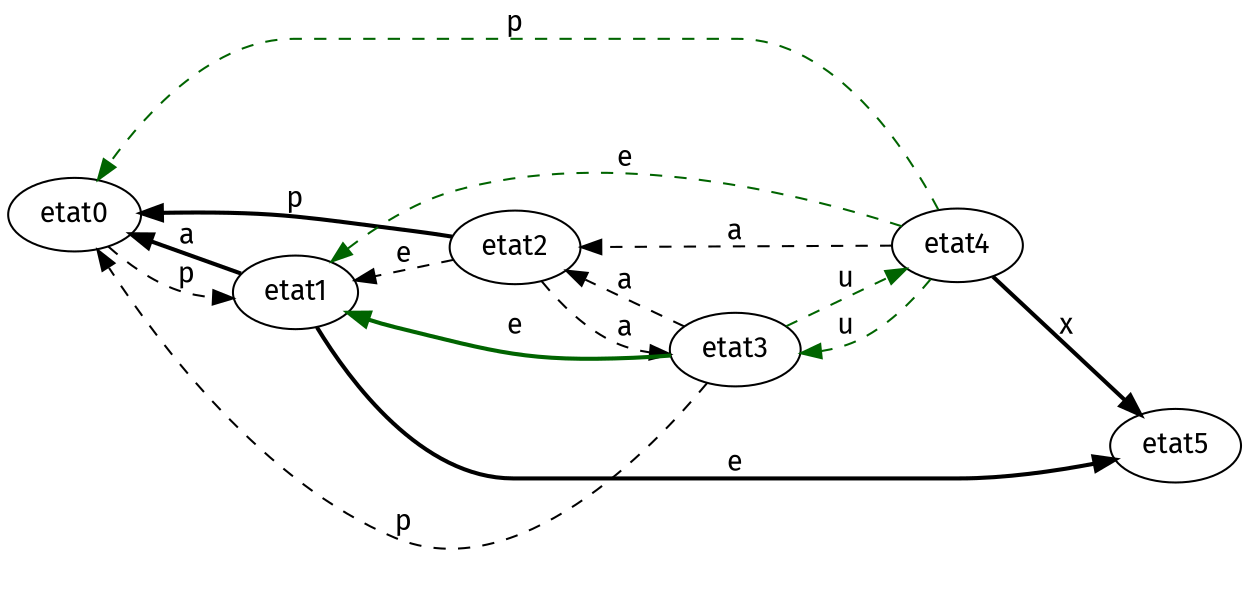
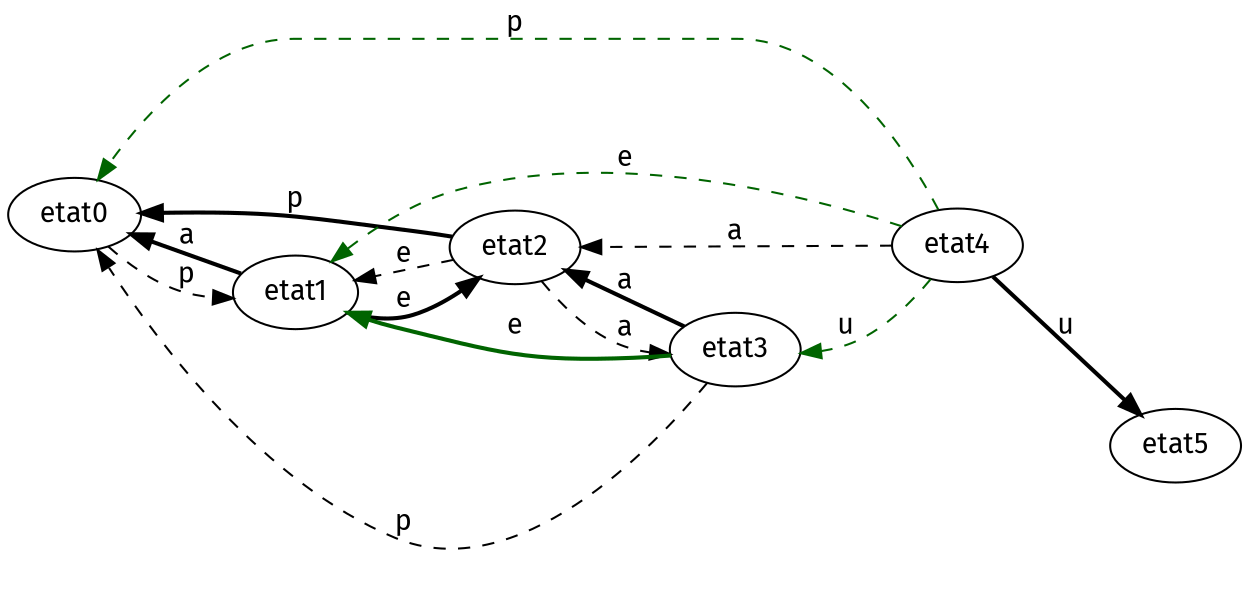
edge "etat3" -> "etat4": removed, label "u"
edge "etat3" -> "etat2": style dashed -> bold
edge "etat4" -> "etat5": label "x" -> "u"
edge "etat1" -> "etat5": now "etat1" -> "etat2"
